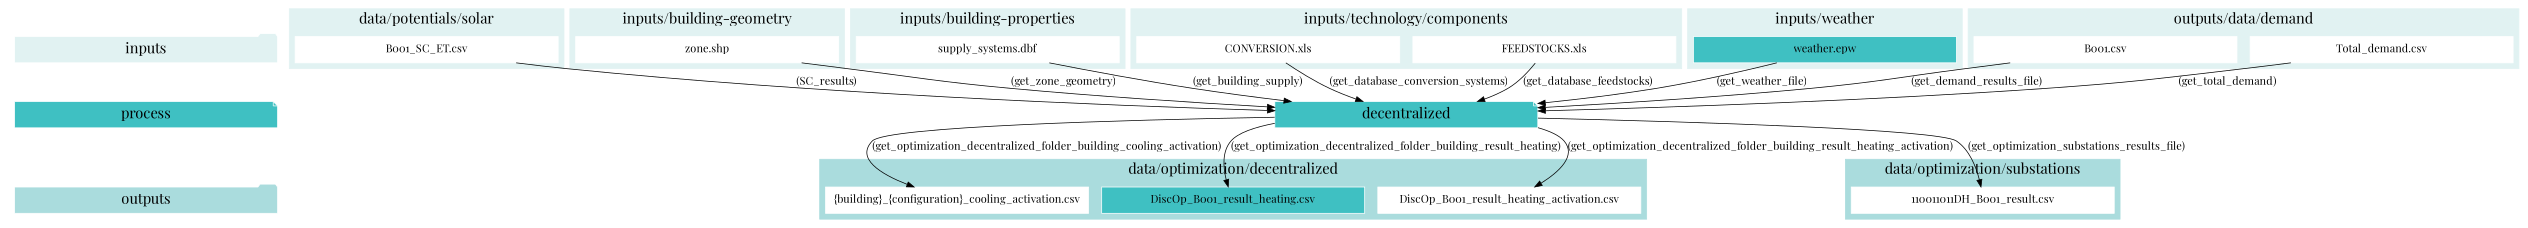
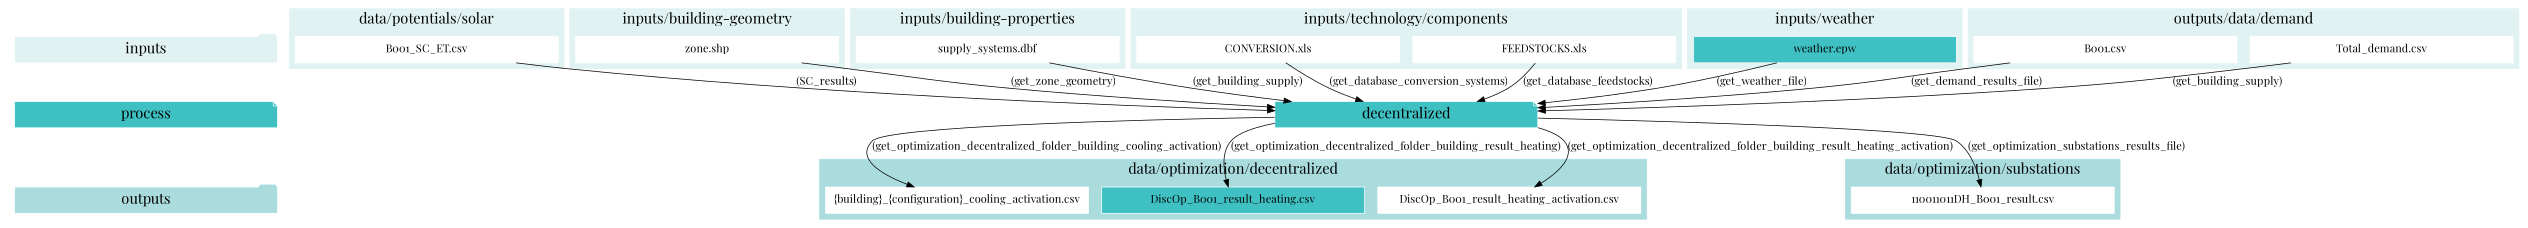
edge "Total_demand.csv" -> "decentralized": label "(get_total_demand)" -> "(get_building_supply)"
